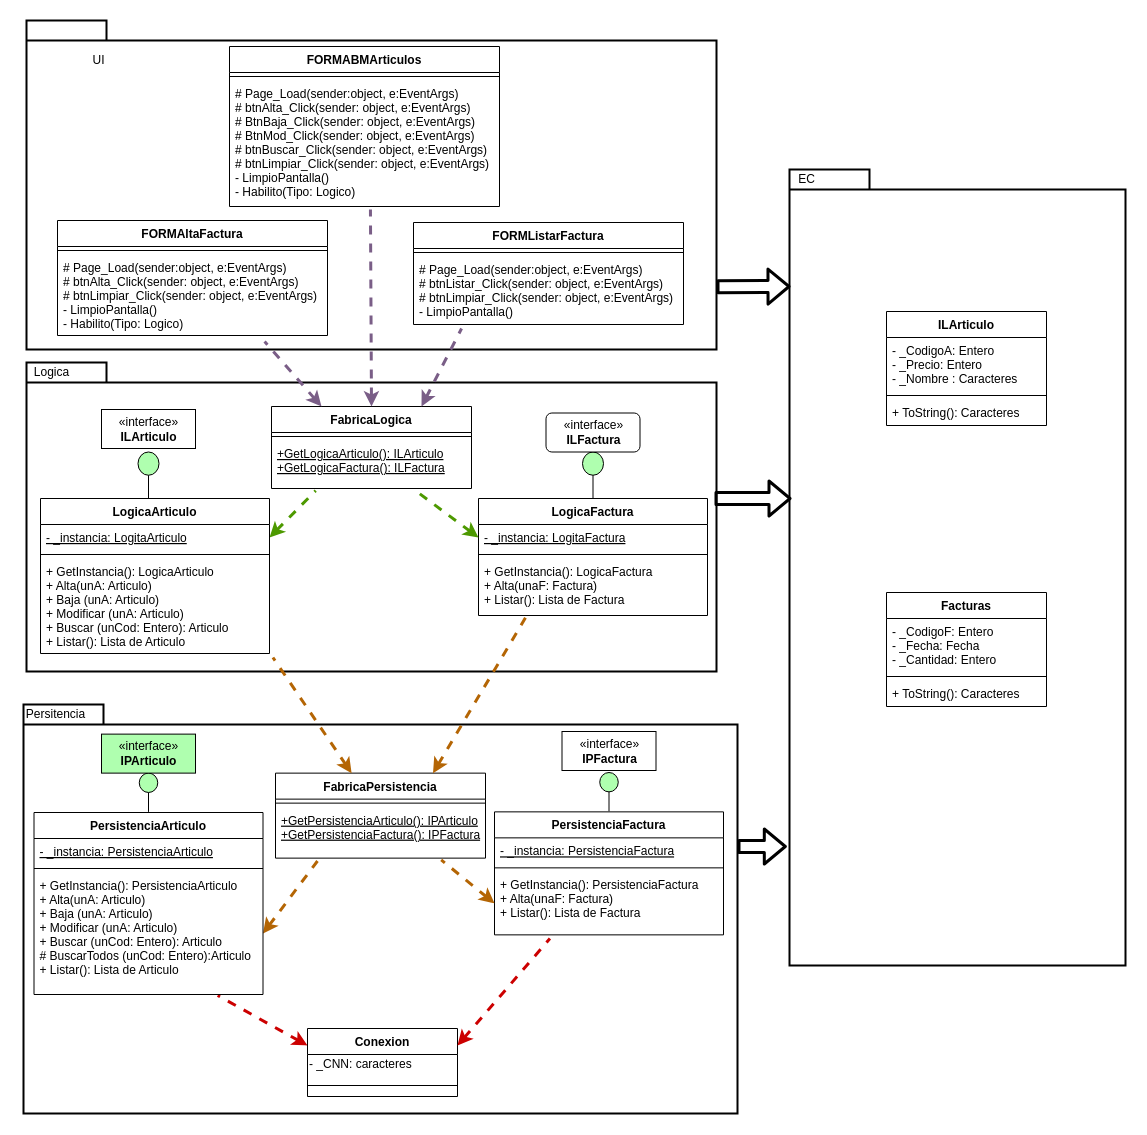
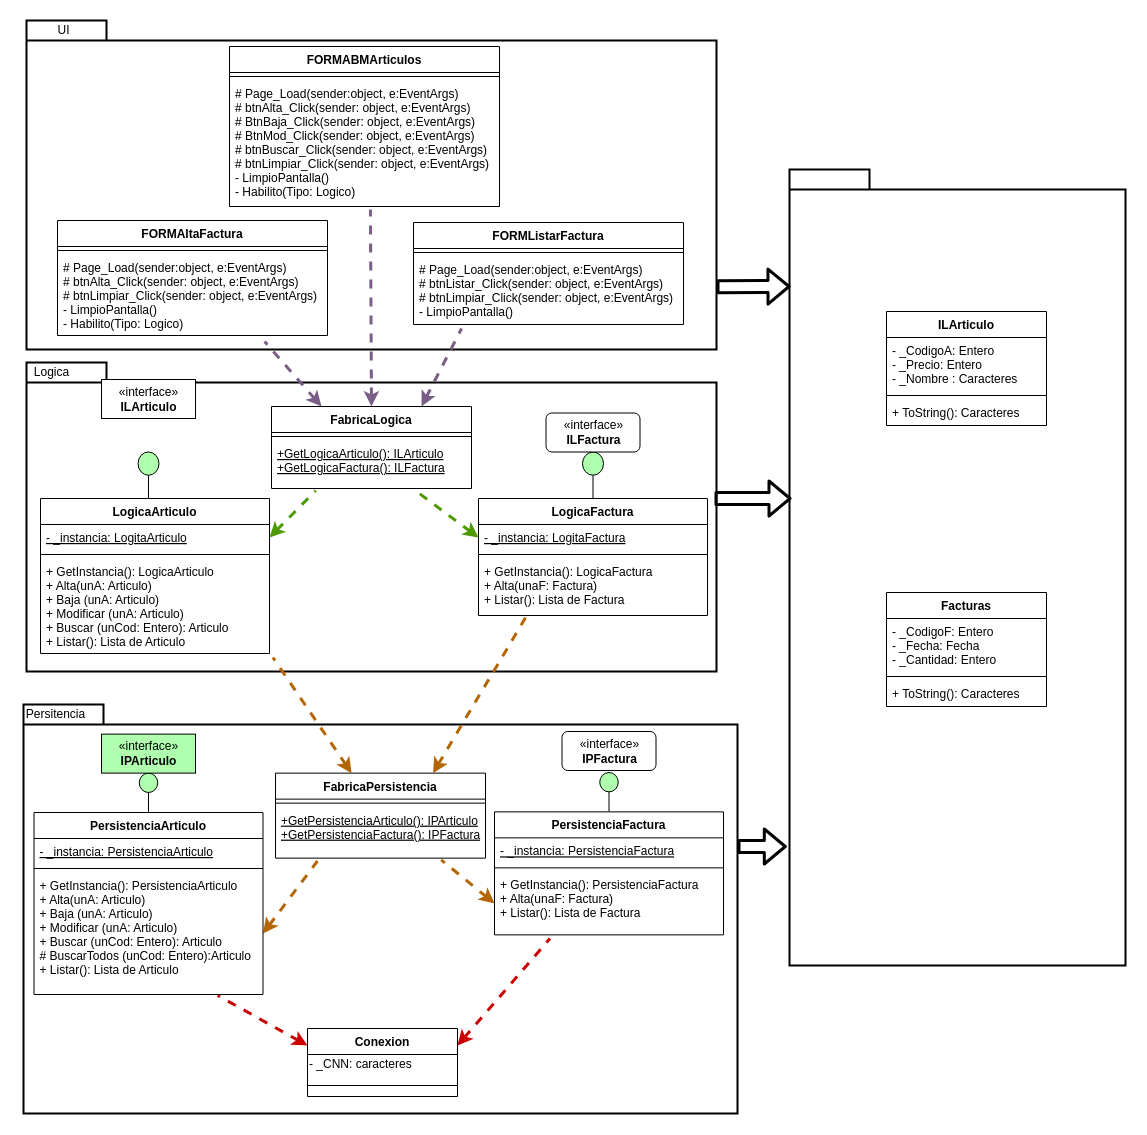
node "UI": moved (99, 61) -> (64, 31)
node "EC": removed
node "«interface» ILArticulo": moved (149, 429) -> (149, 399)
node "«interface» IPFactura": shape rectangle -> rounded rectangle
